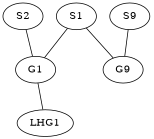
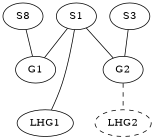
node "S2": label "S2" -> "S8"
node "S9": label "S9" -> "S3"
node "G9": label "G9" -> "G2"
edge "G1" -- "LHG1": now "S1" -- "LHG1"
node "LHG2": added
